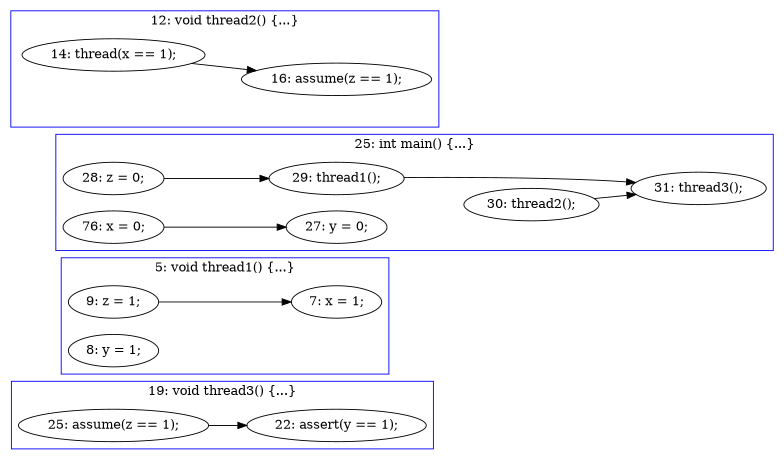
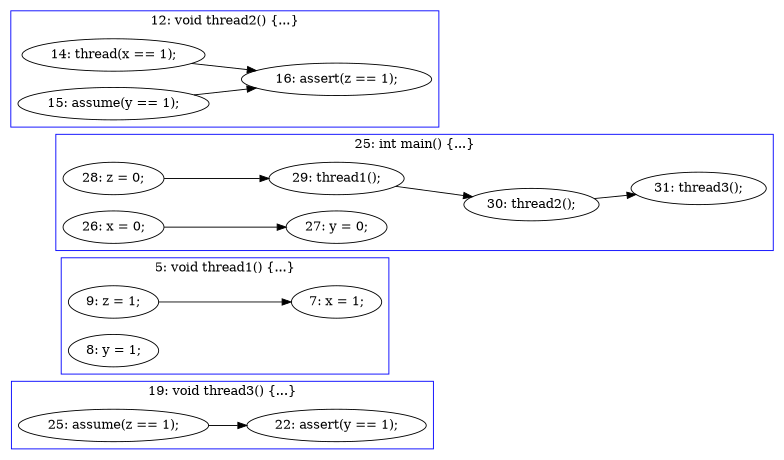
node "16: assume(z == 1);": label "16: assume(z == 1);" -> "16: assert(z == 1);"
node "15: assume(y == 1);": added
edge "29: thread1();" -> "31: thread3();": now "29: thread1();" -> "30: thread2();"
node "76: x = 0;": label "76: x = 0;" -> "26: x = 0;"
